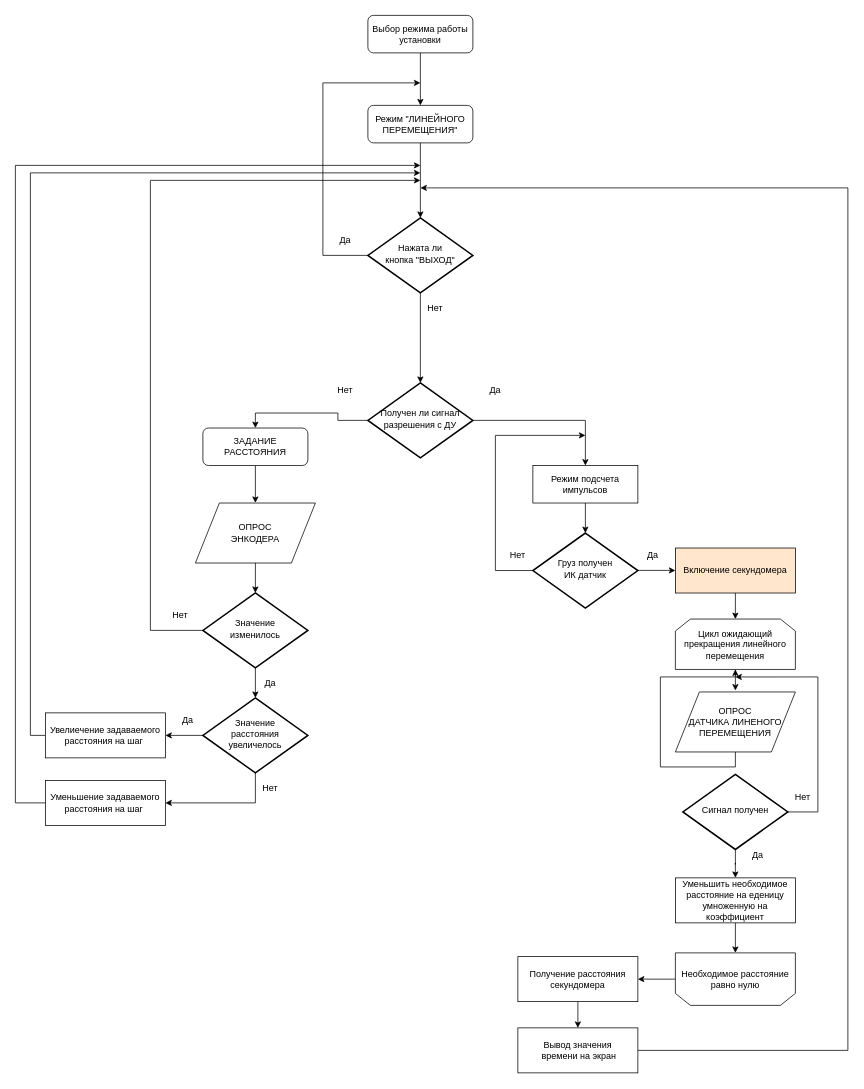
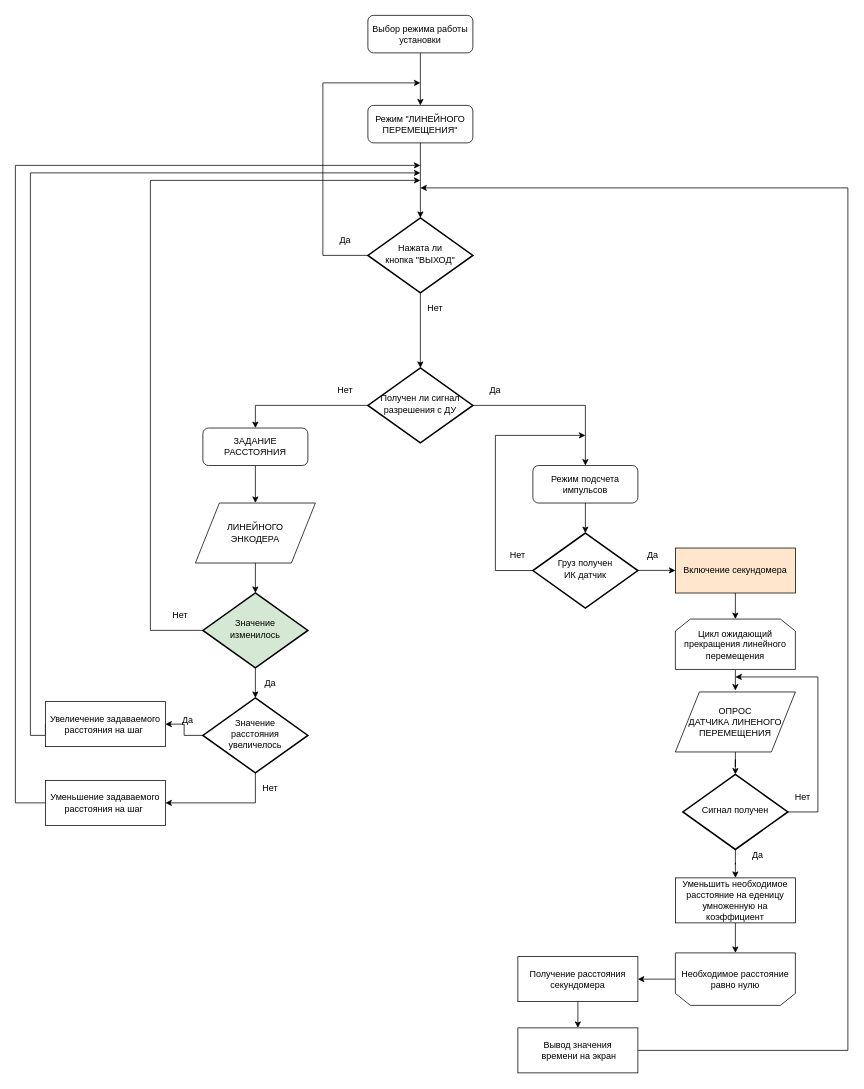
node "Получен ли сигнал разрешения с ДУ": moved (420, 420) -> (420, 405)
node "Режим подсчета импульсов": shape rectangle -> rounded rectangle
node "ОПРОС ЭНКОДЕРА": label "ОПРОС ЭНКОДЕРА" -> "ЛИНЕЙНОГО ЭНКОДЕРА"
node "Значение изменилось": fillcolor #ffffff -> #d5e8d4
edge "ОПРОС ДАТЧИКА ЛИНЕНОГО ПЕРЕМЕЩЕНИЯ" -> "Цикл ожидающий прекращения линейного перемещения": now "ОПРОС ДАТЧИКА ЛИНЕНОГО ПЕРЕМЕЩЕНИЯ" -> "Сигнал получен"
node "Увелиечение задаваемого расстояния на шаг": moved (105, 735) -> (105, 724)
